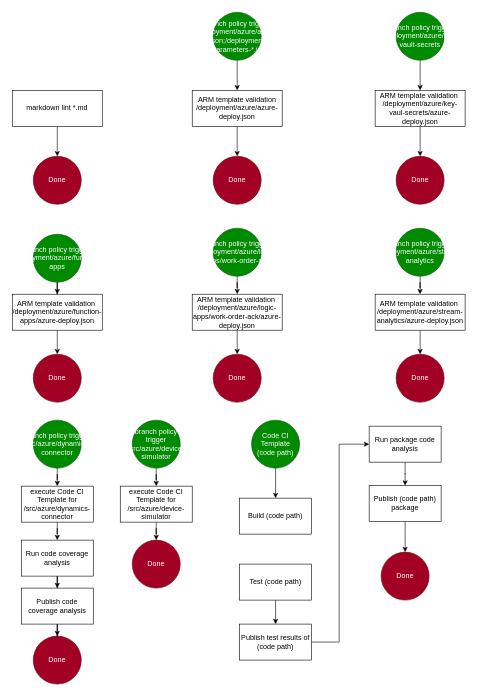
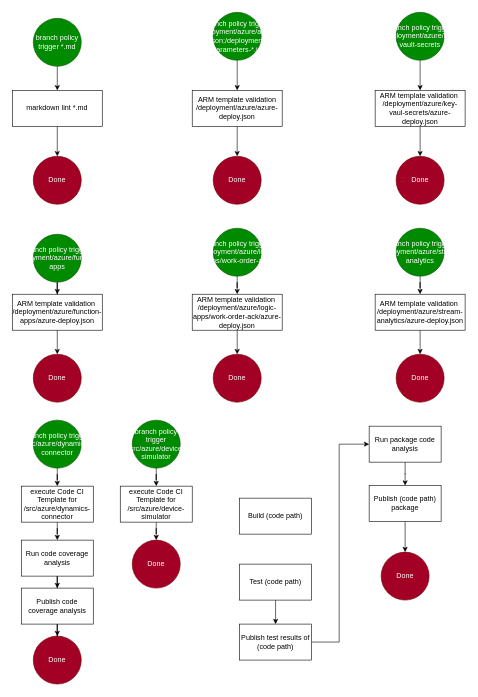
node "branch policy trigger *.md": added
edge "branch policy trigger *.md" -> "markdown lint *.md": added
node "Code CI Template (code path)": removed
edge "Code CI Template (code path)" -> "Build (code path)": removed
